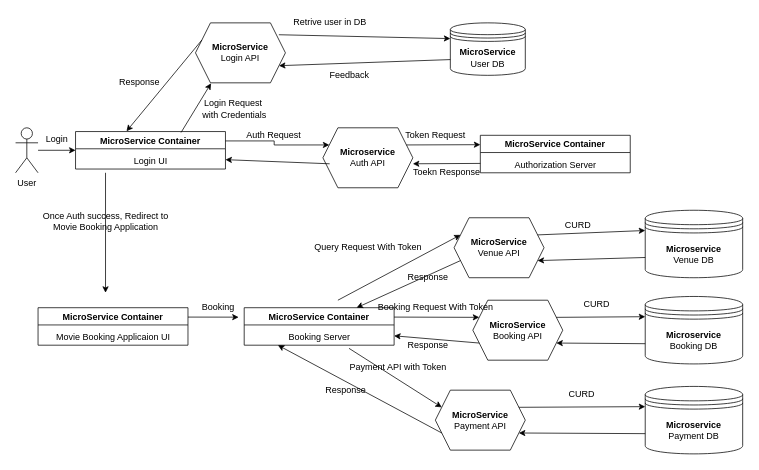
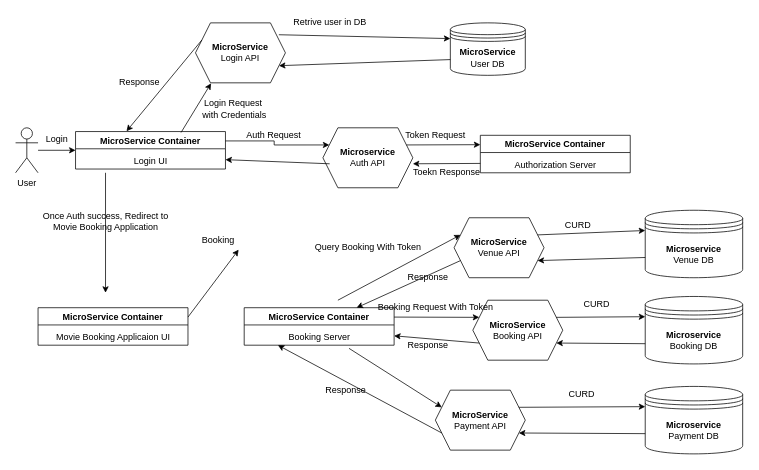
node "Feedback": removed
node "Query Request With Token": label "Query Request With Token" -> "Query Booking With Token"
node "Booking": moved (218, 308) -> (218, 240)
node "Payment API with Token": removed
